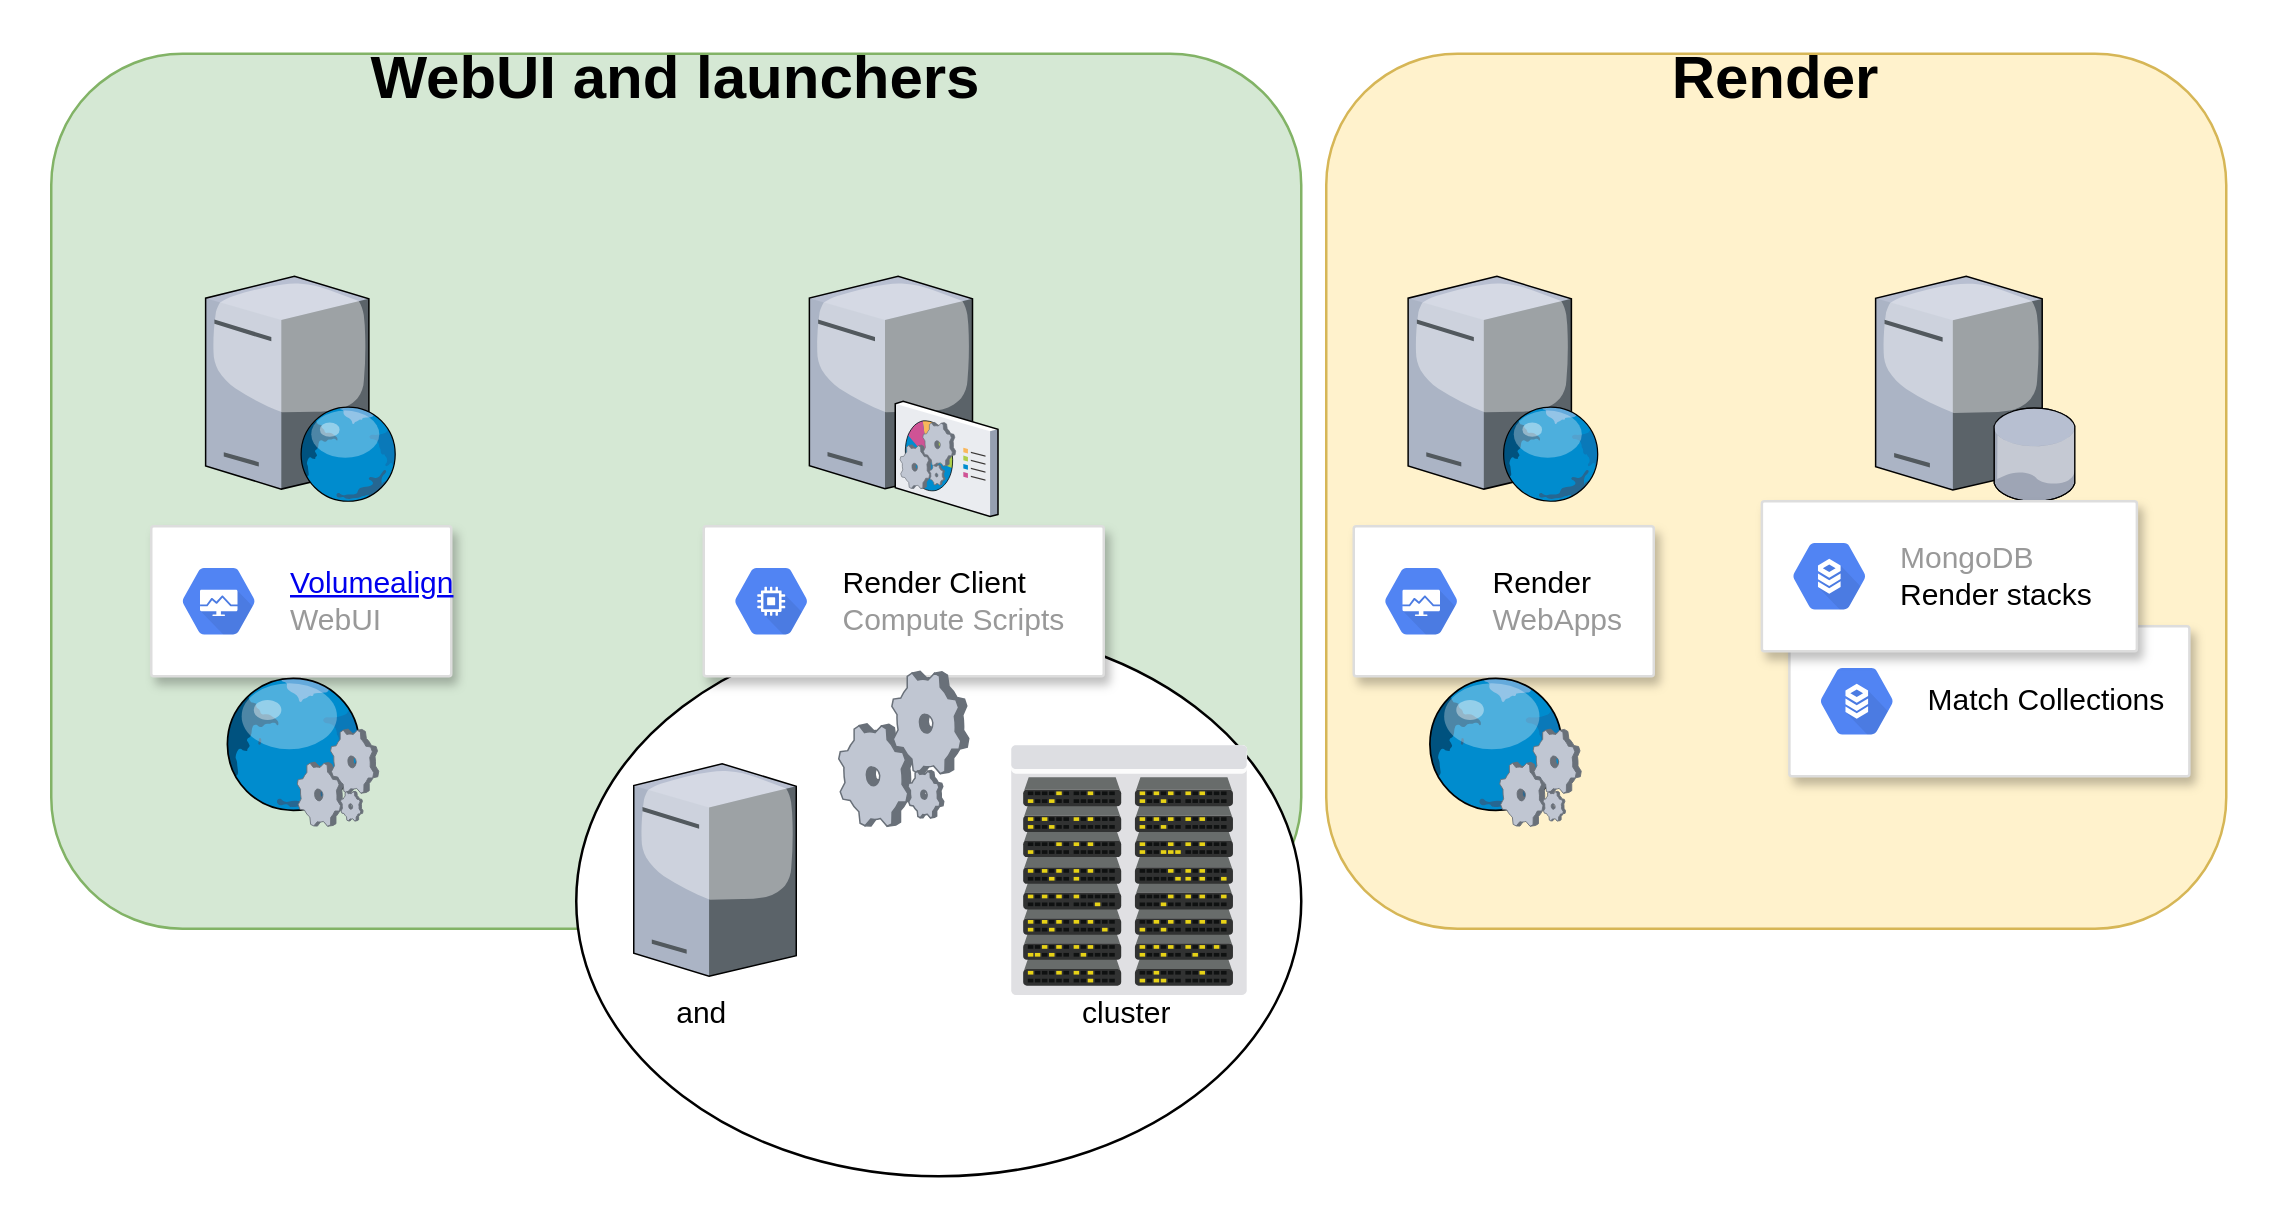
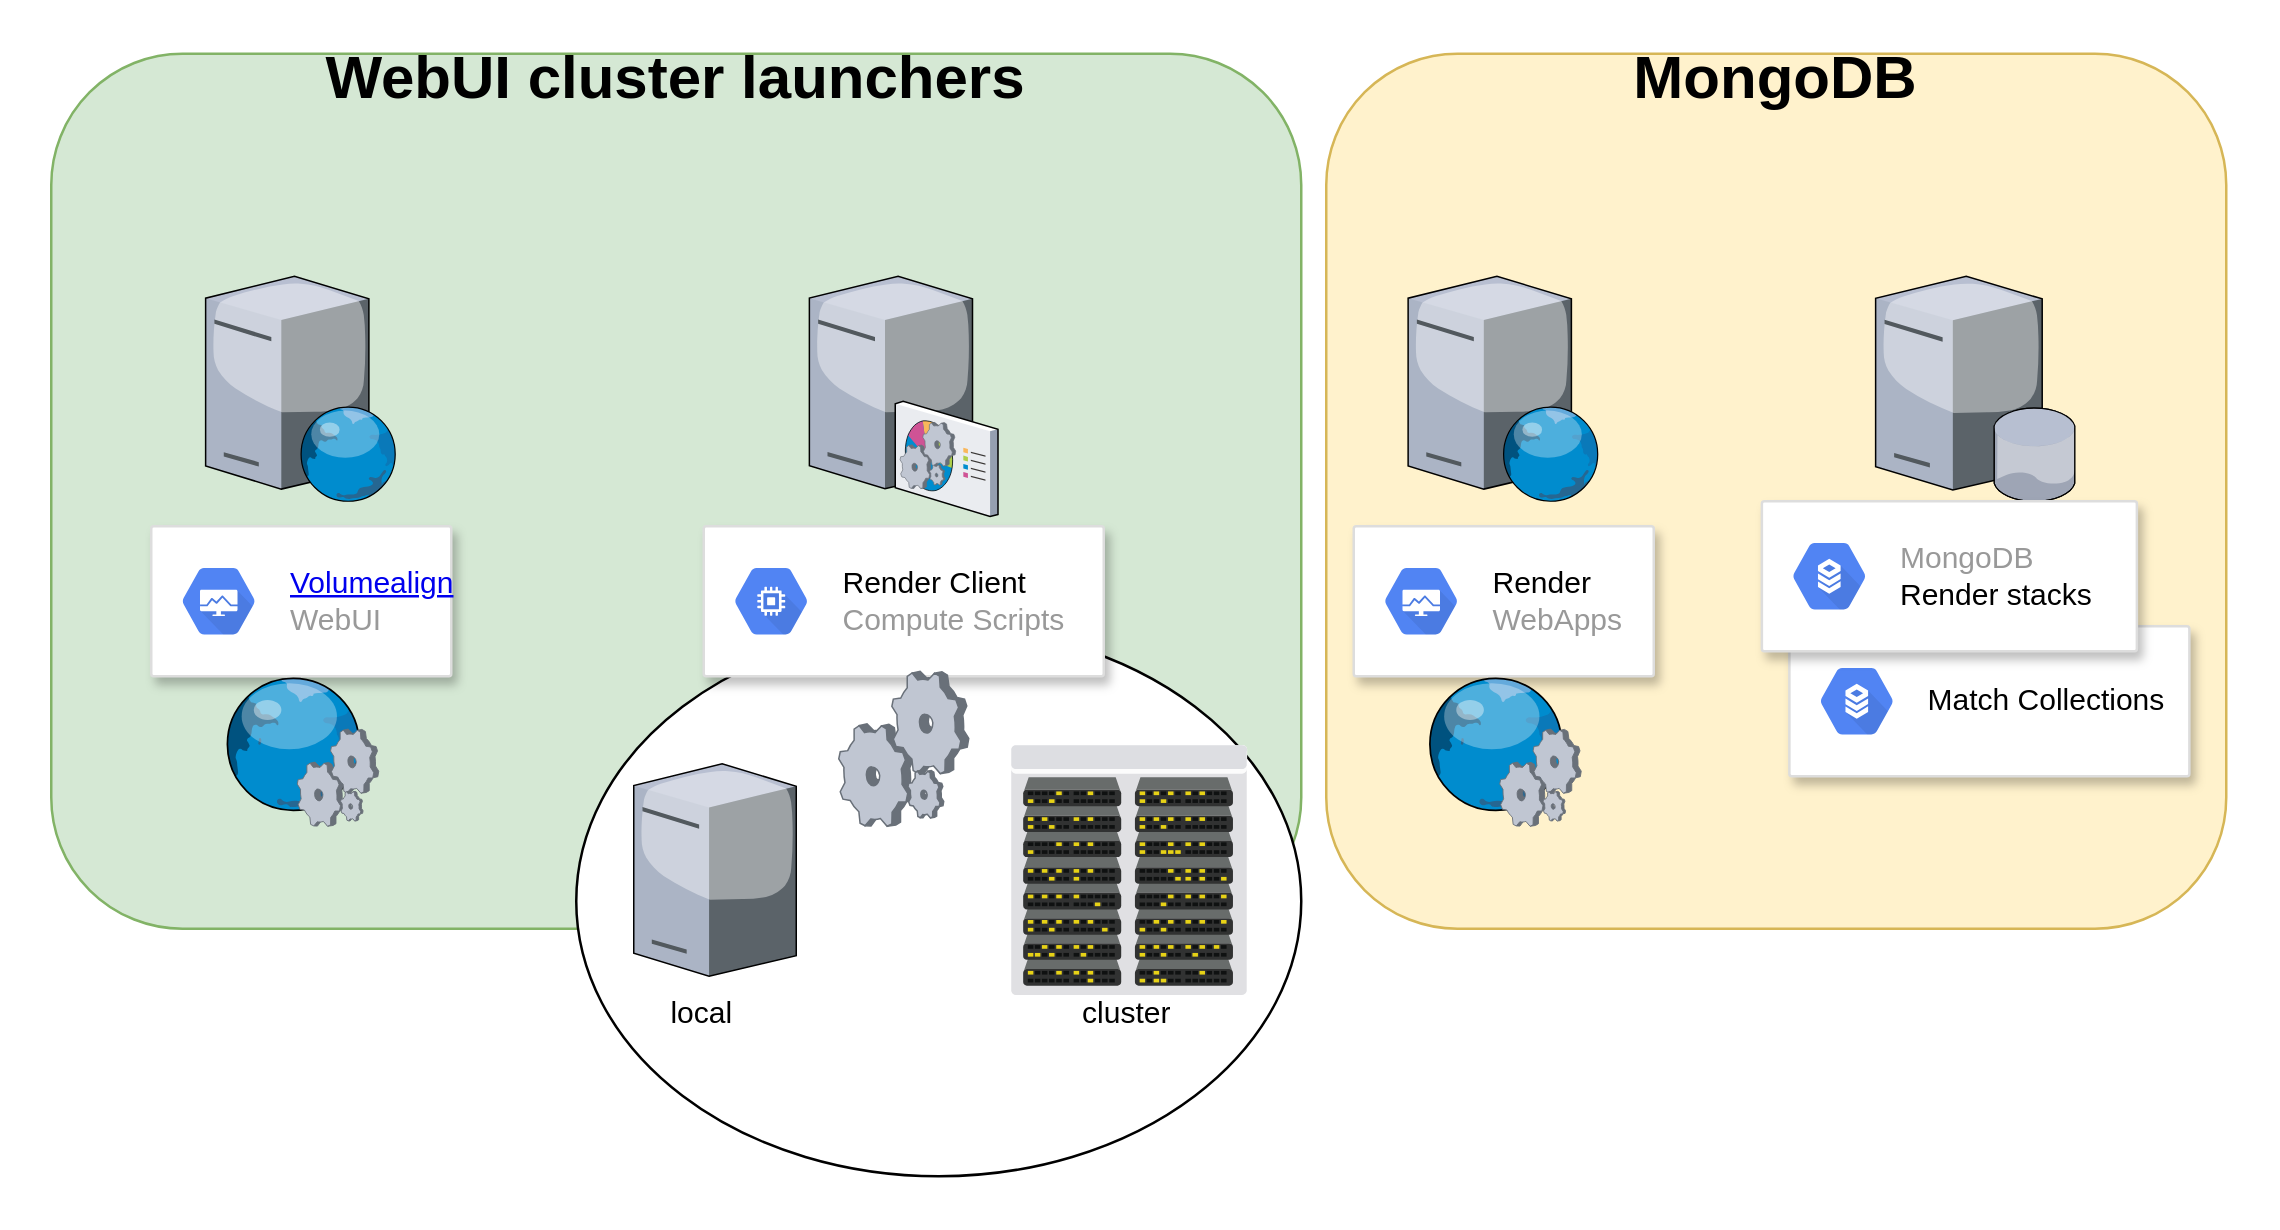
node "WebUI and launchers": label "WebUI and launchers" -> "WebUI cluster launchers"
node "Render": label "Render" -> "MongoDB"
node "and": label "and" -> "local"
